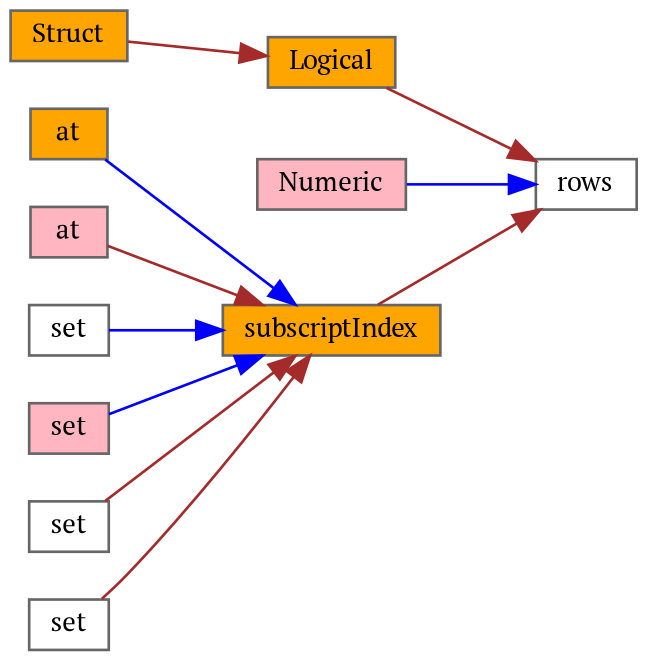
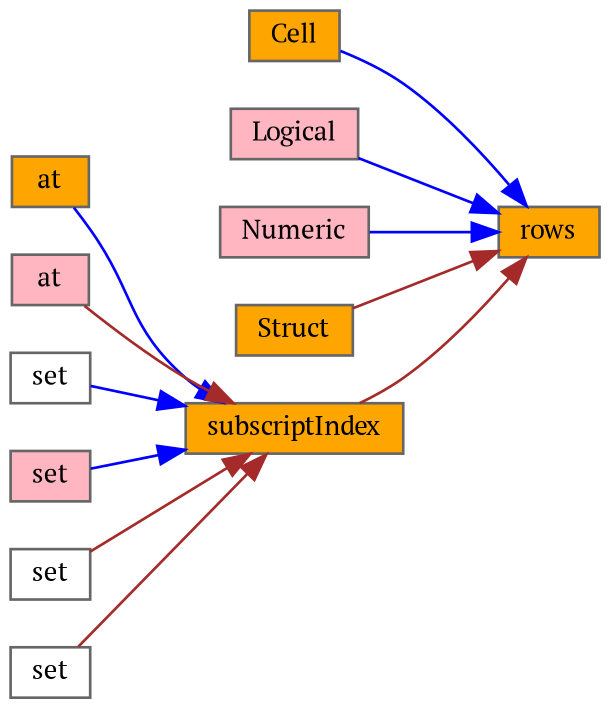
node "Cell": added
edge "Struct" -> "Logical": now "Struct" -> "rows"
node "Logical": fillcolor orange -> lightpink
edge "Logical" -> "rows": color brown -> blue
node "rows": fillcolor white -> orange
